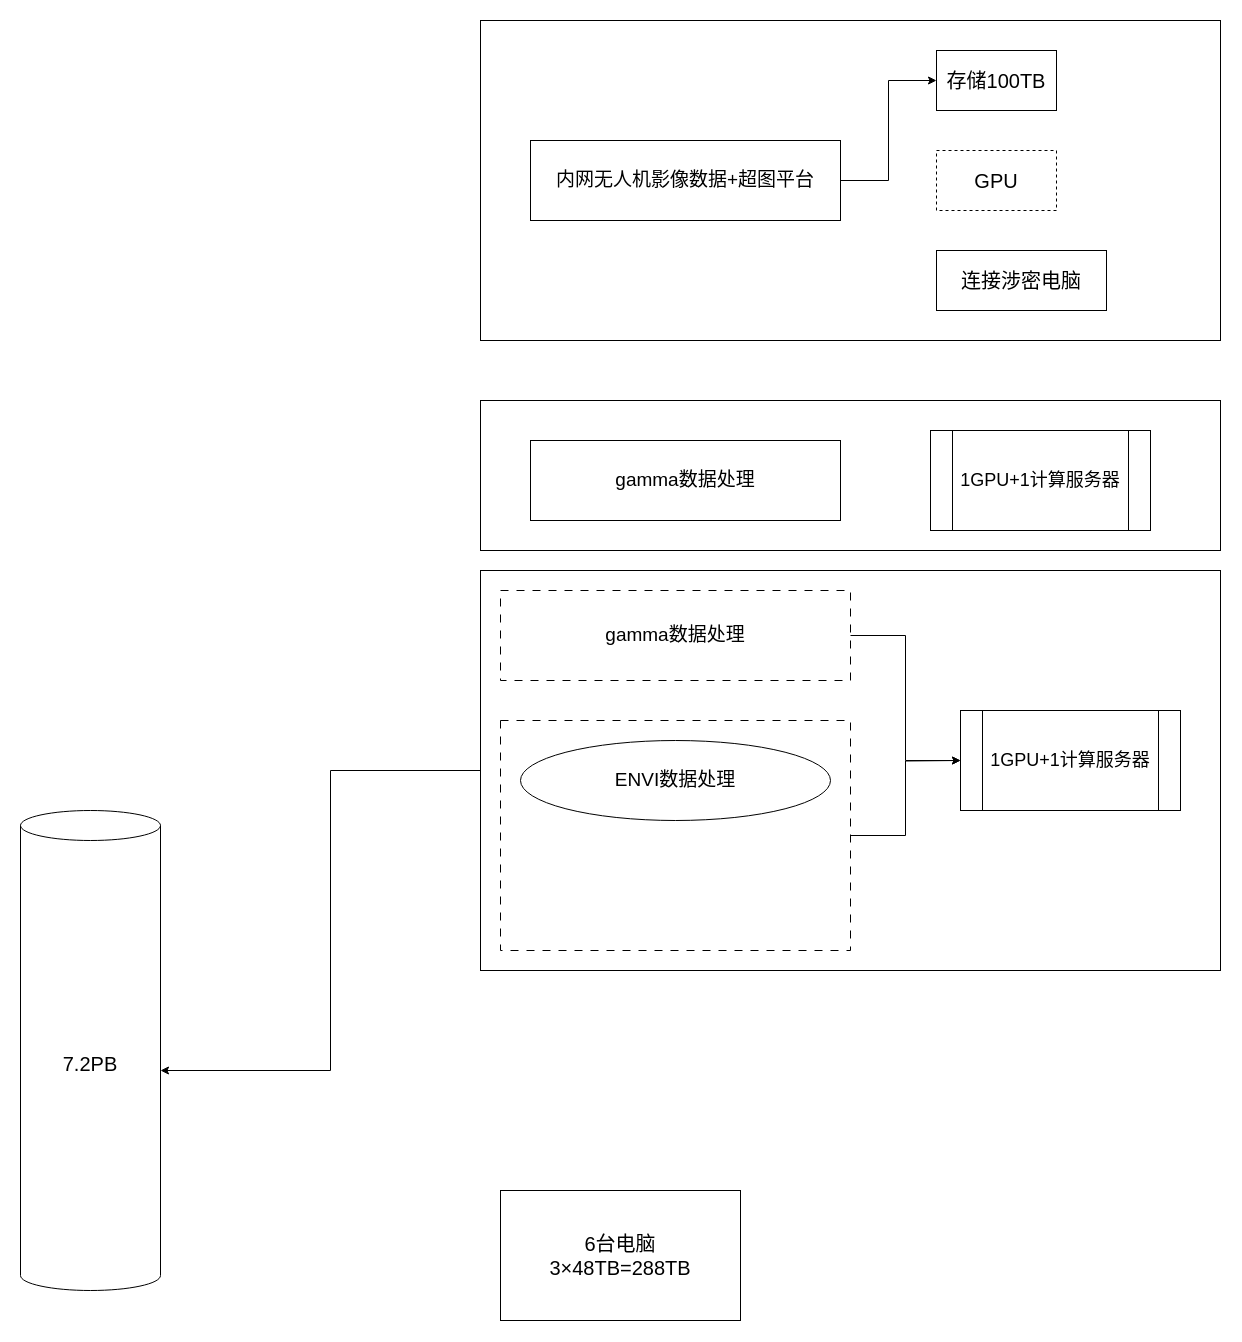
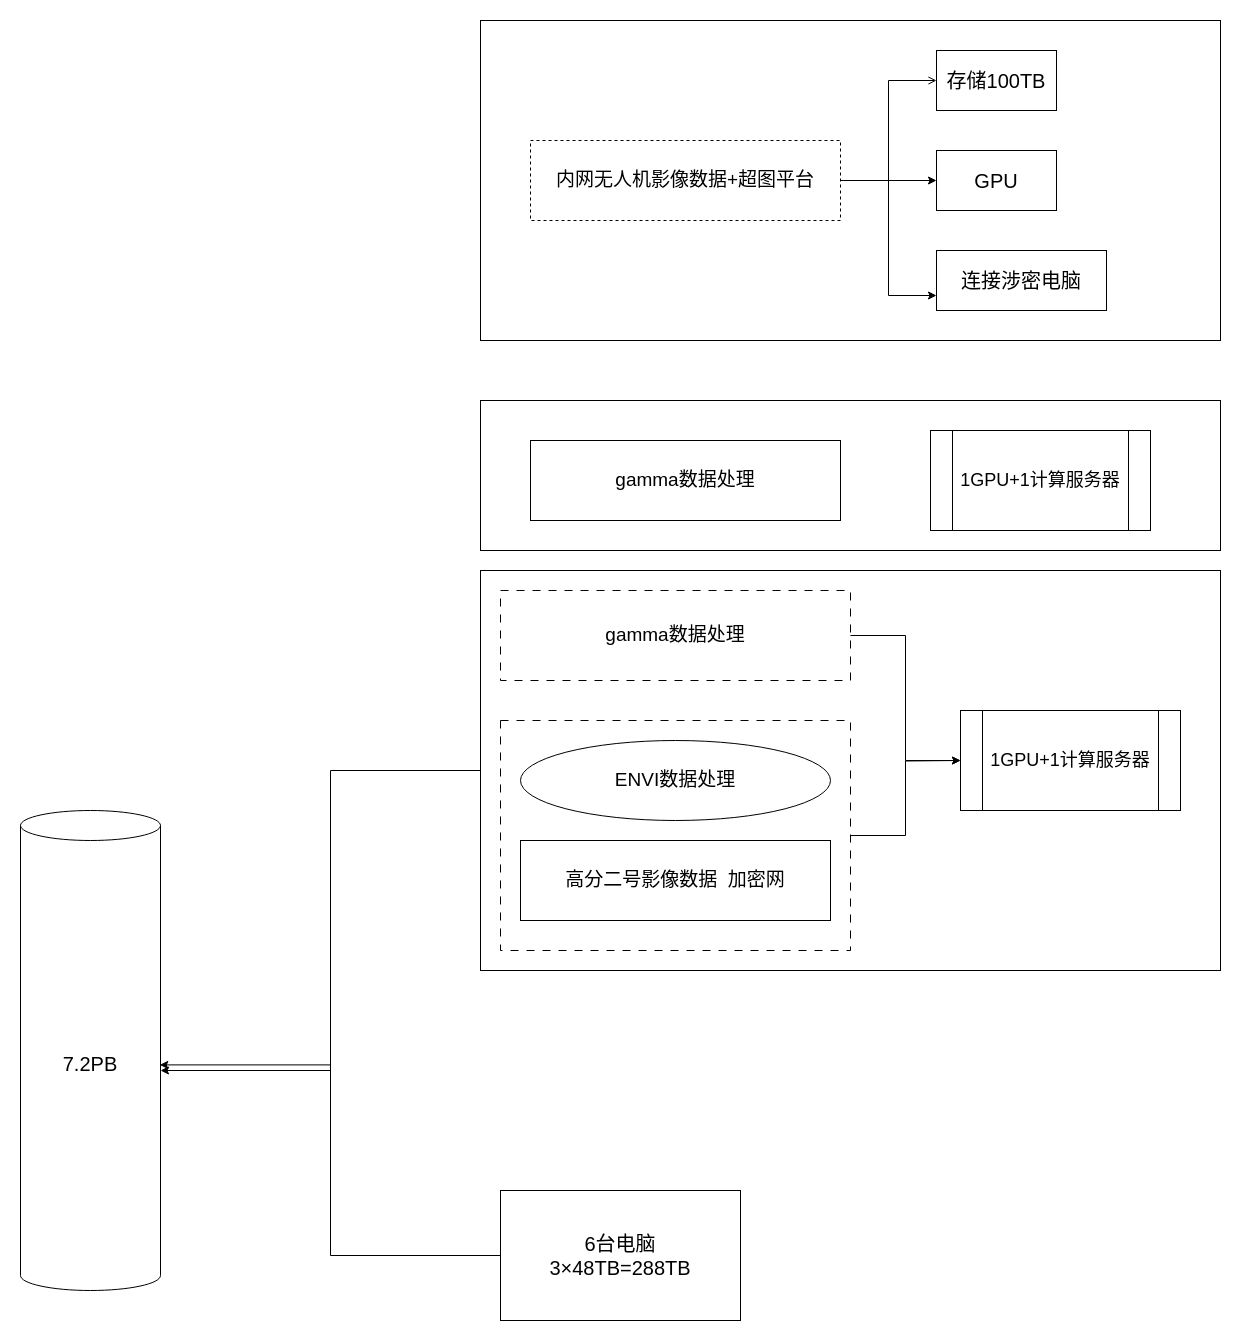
edge "内网无人机影像数据+超图平台" -> "存储100TB": arrowhead classic -> open
node "内网无人机影像数据+超图平台": style solid -> dashed
edge "内网无人机影像数据+超图平台" -> "GPU": added
node "GPU": style dashed -> solid
edge "内网无人机影像数据+超图平台" -> "连接涉密电脑": added
node "高分二号影像数据 加密网": added
edge "6台电脑 3×48TB=288TB" -> "7.2PB": added
